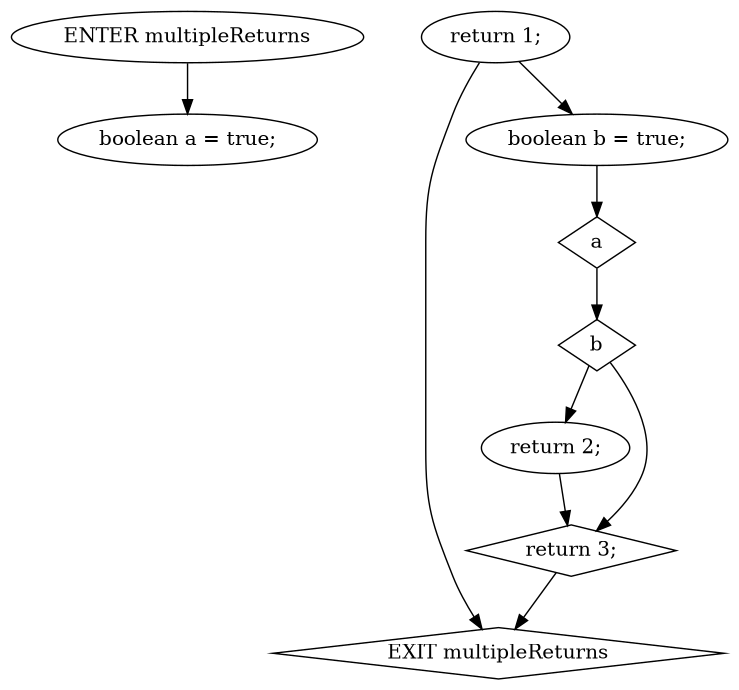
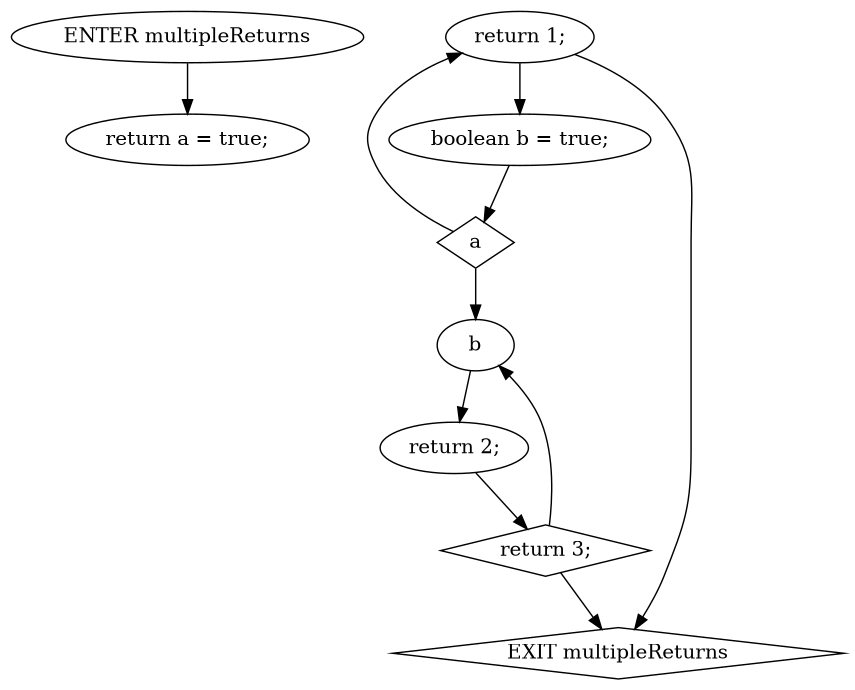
node "boolean a = true;": label "boolean a = true;" -> "return a = true;"
edge "a" -> "return 1;": added
node "b": shape diamond -> ellipse
edge "b" -> "return 3;": reversed
